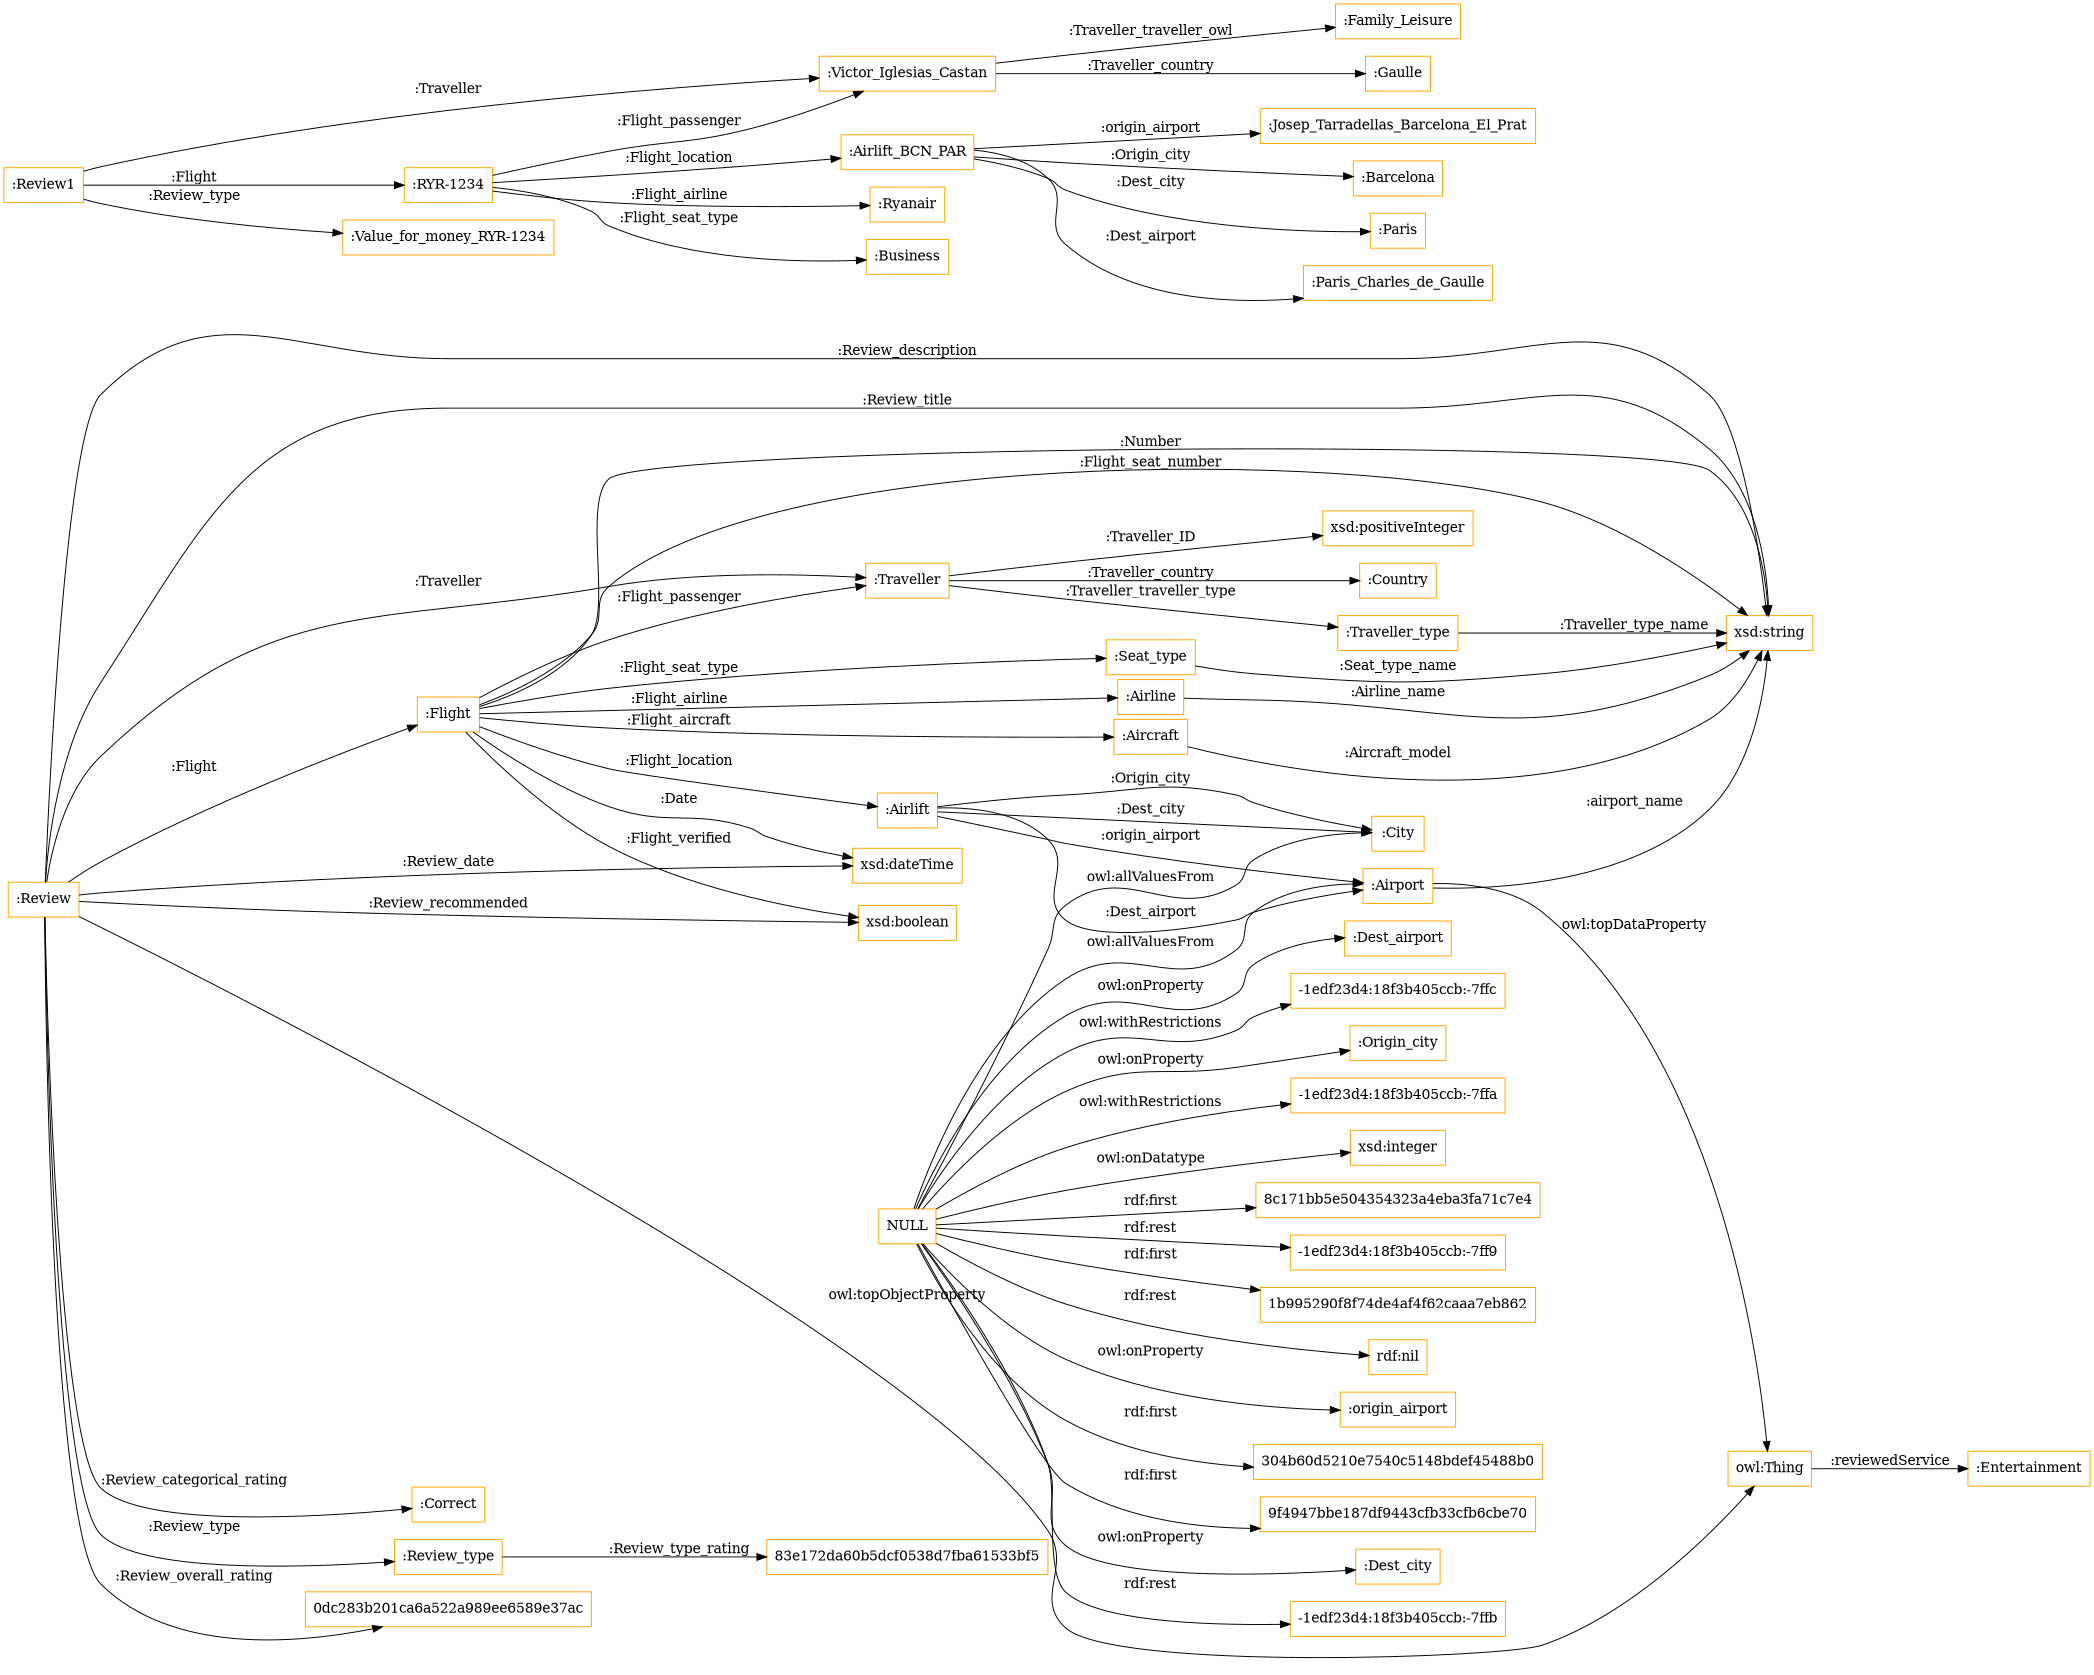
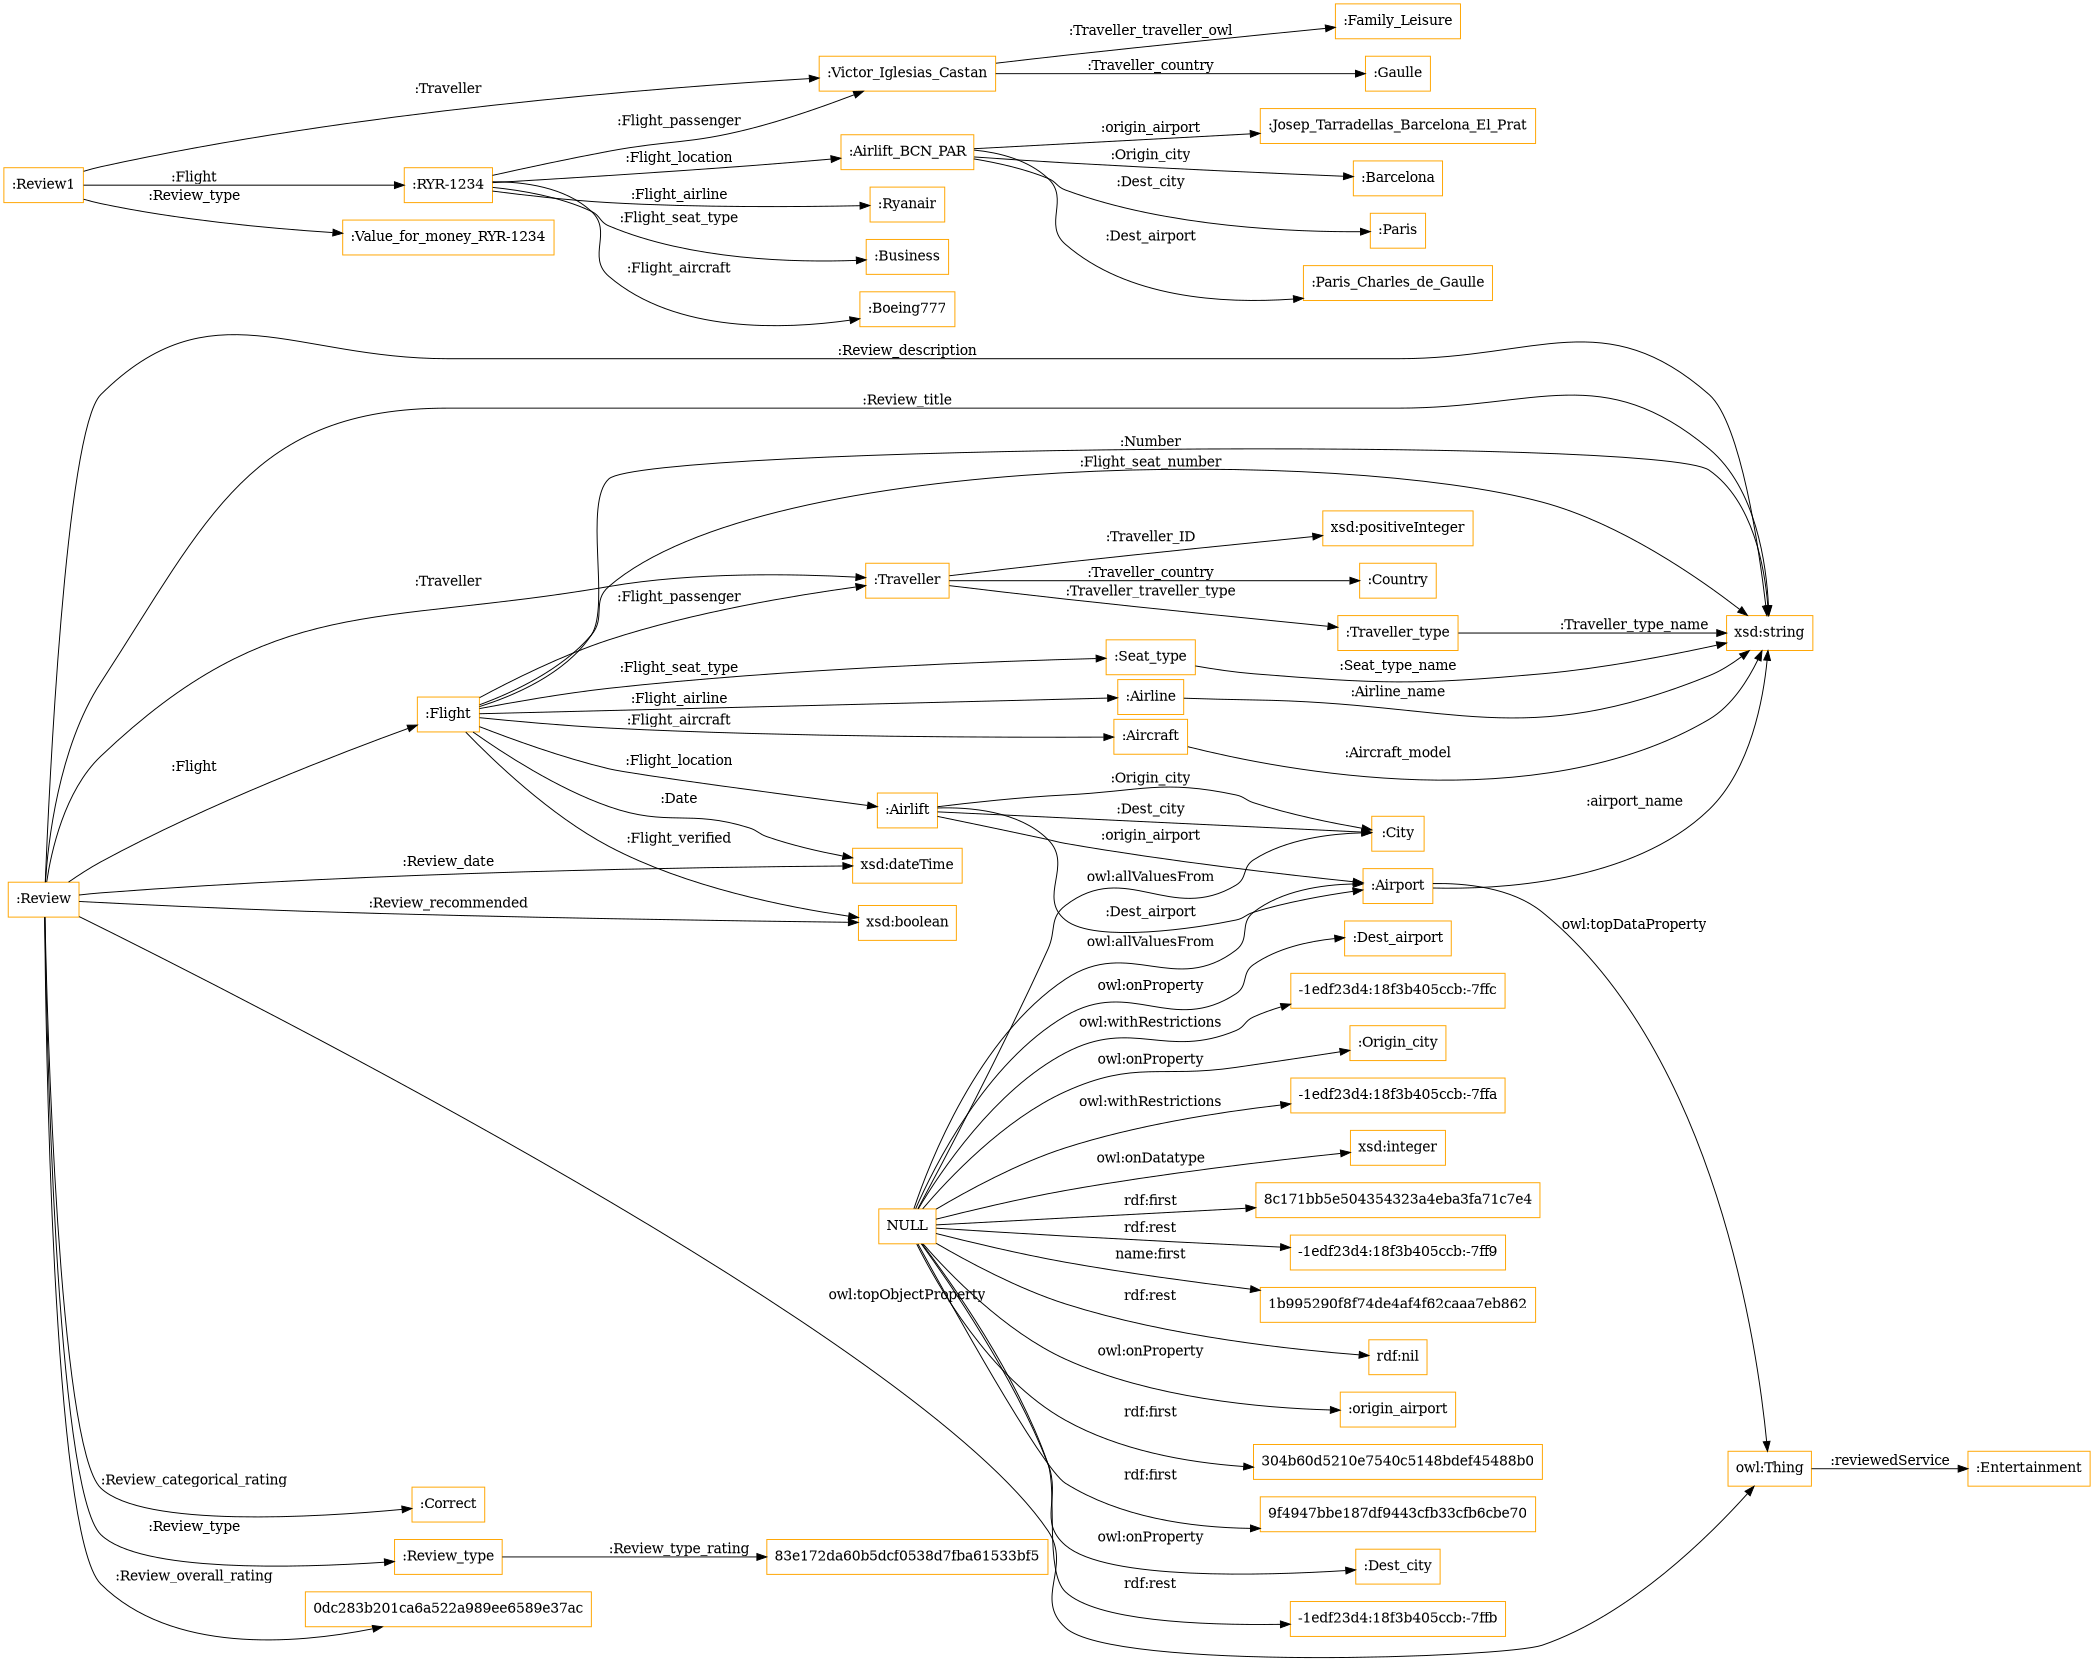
node ":Boeing777": added
edge "NULL" -> "1b995290f8f74de4af4f62caaa7eb862": label "rdf:first" -> "name:first"
